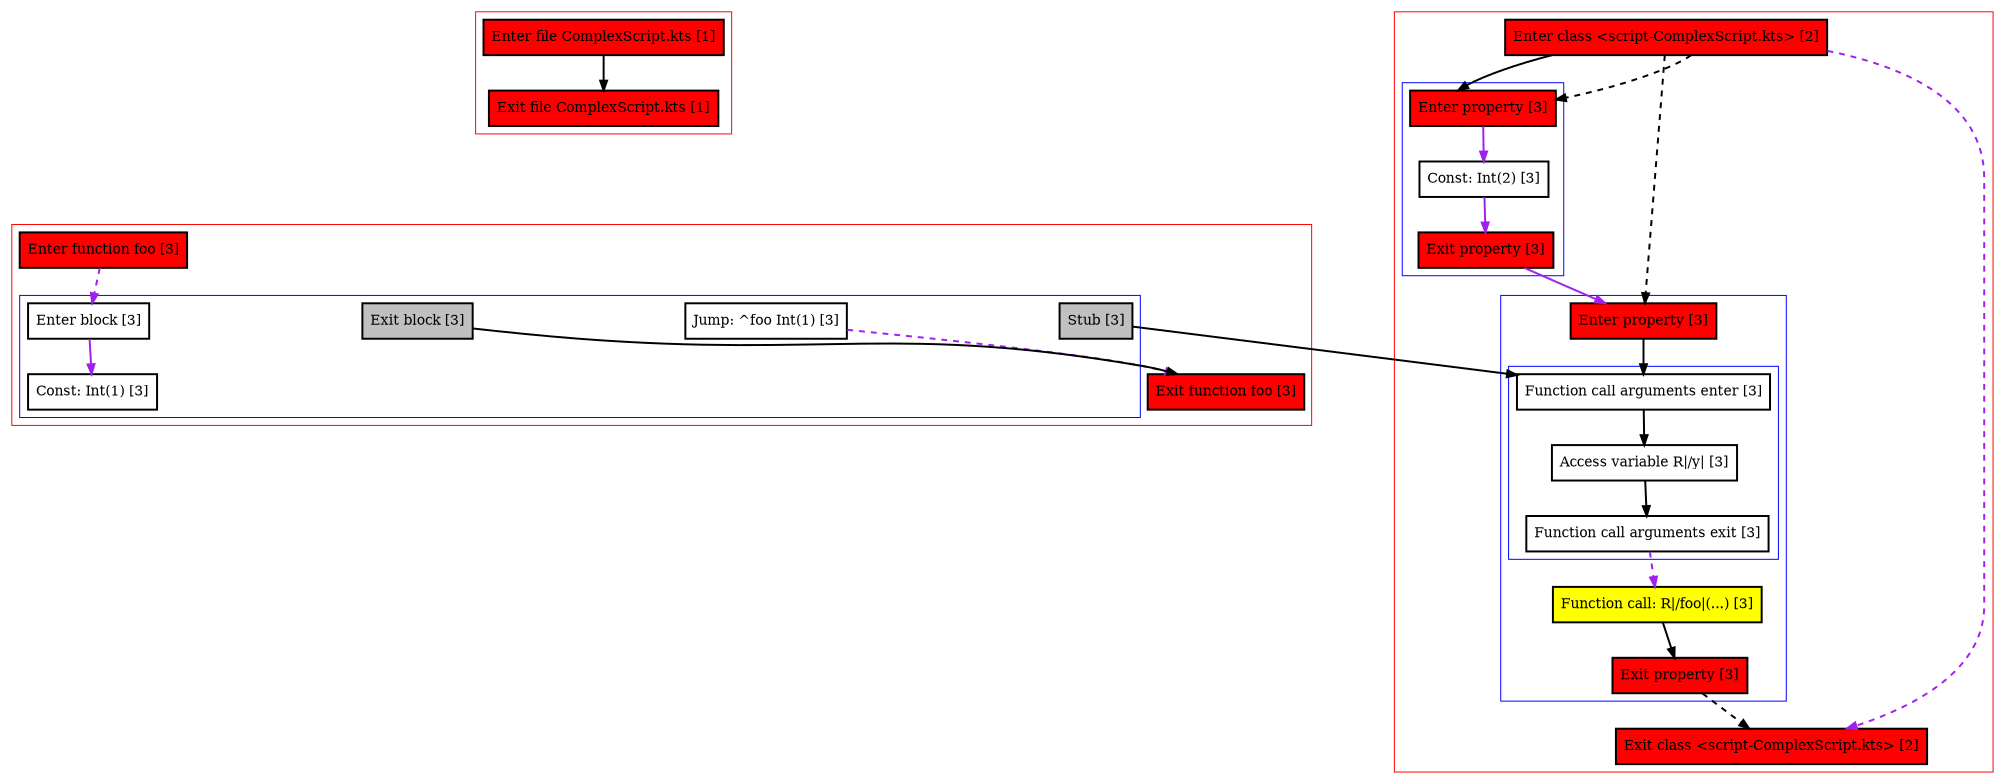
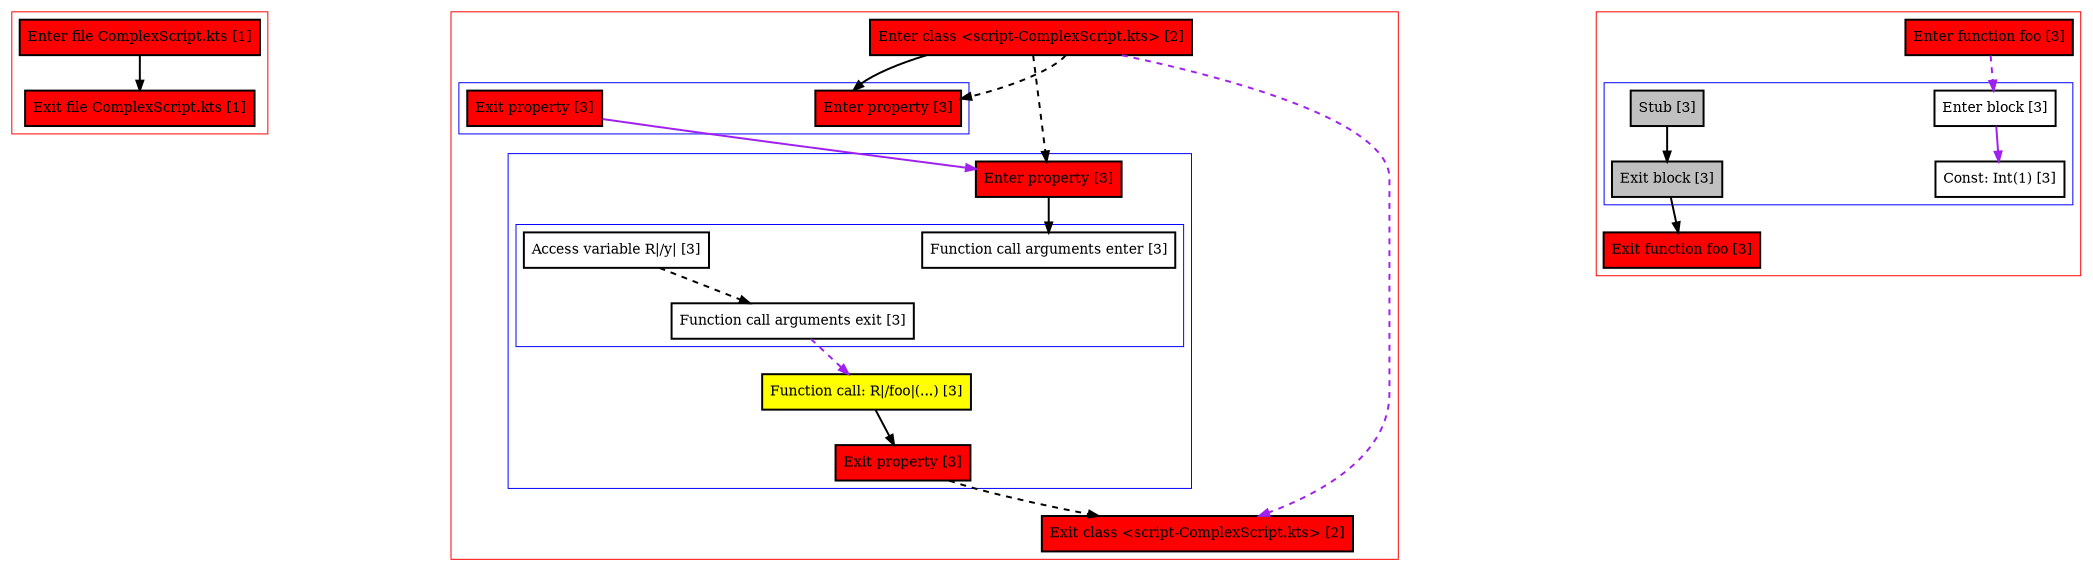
node "Const: Int(2) [3]": removed
node "Jump: ^foo Int(1) [3]": removed
edge "Stub [3]" -> "Function call arguments enter [3]": now "Stub [3]" -> "Exit block [3]"
edge "Function call arguments enter [3]" -> "Access variable R|/y| [3]": removed
edge "Access variable R|/y| [3]" -> "Function call arguments exit [3]": style bold -> dashed
